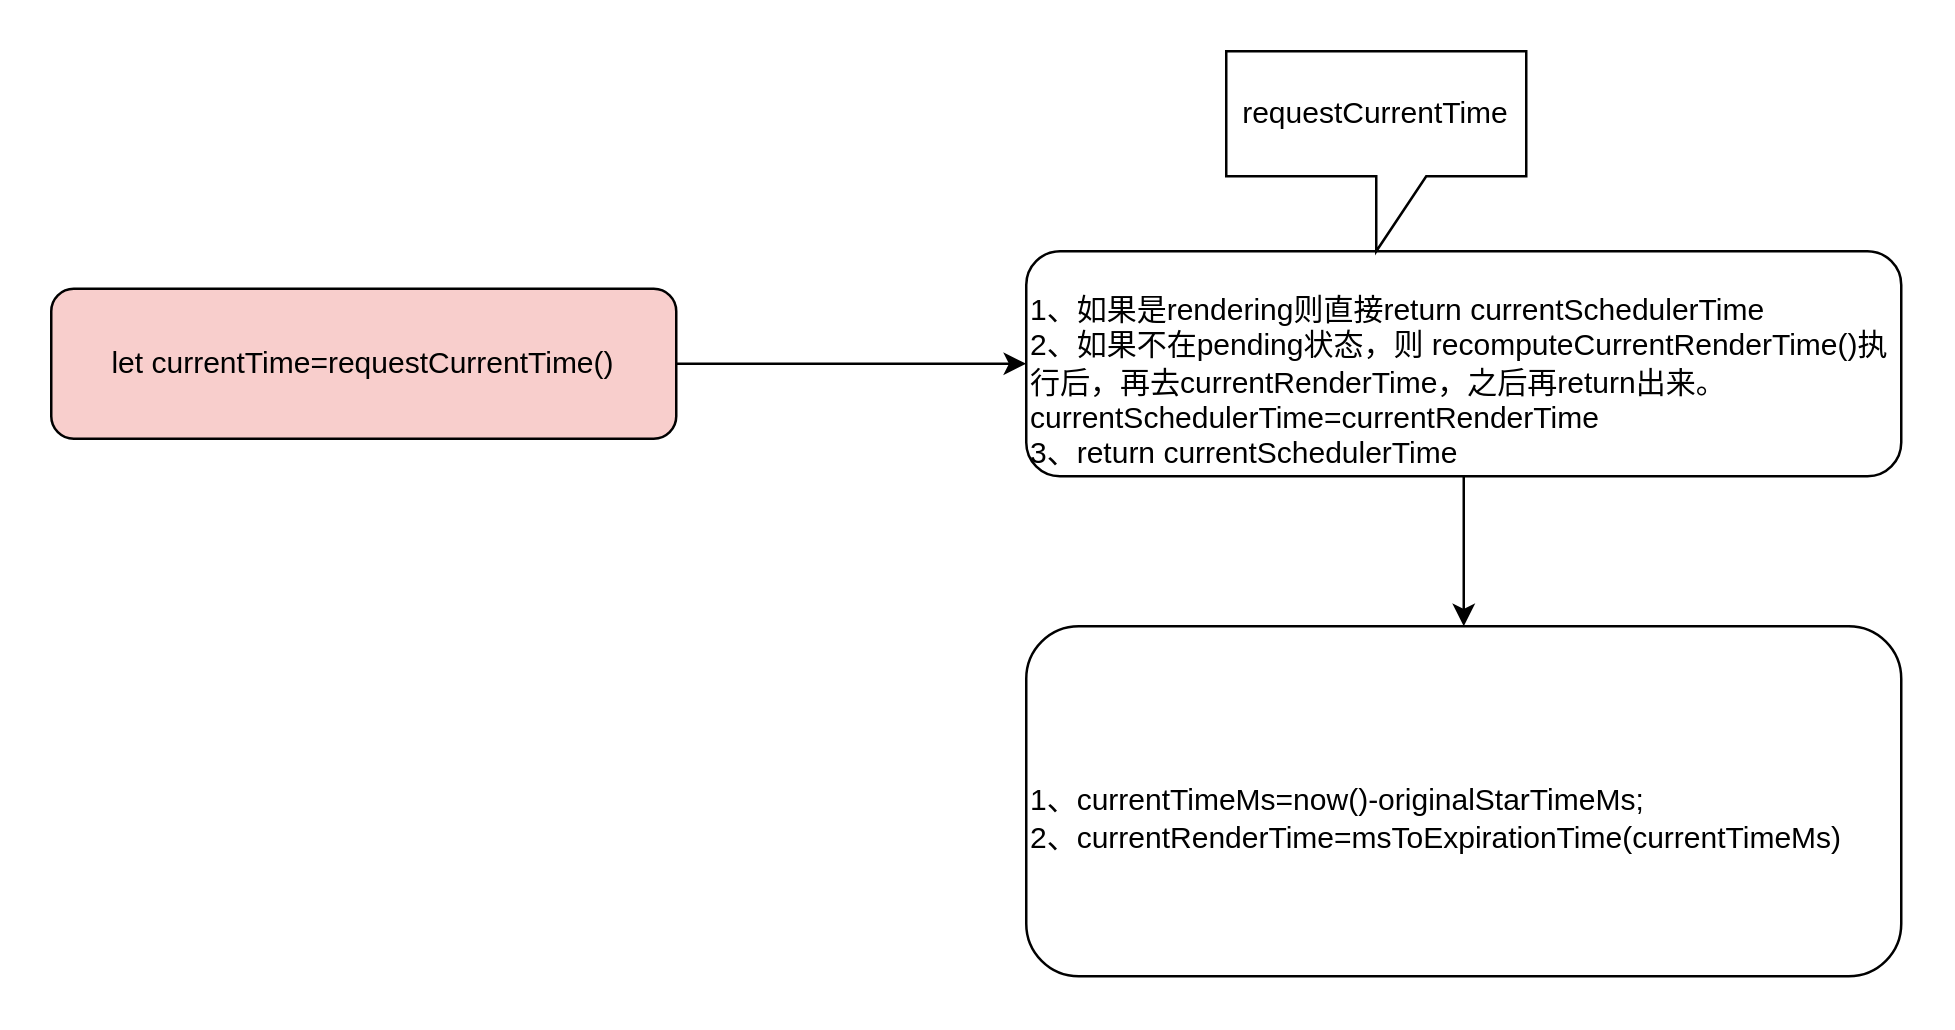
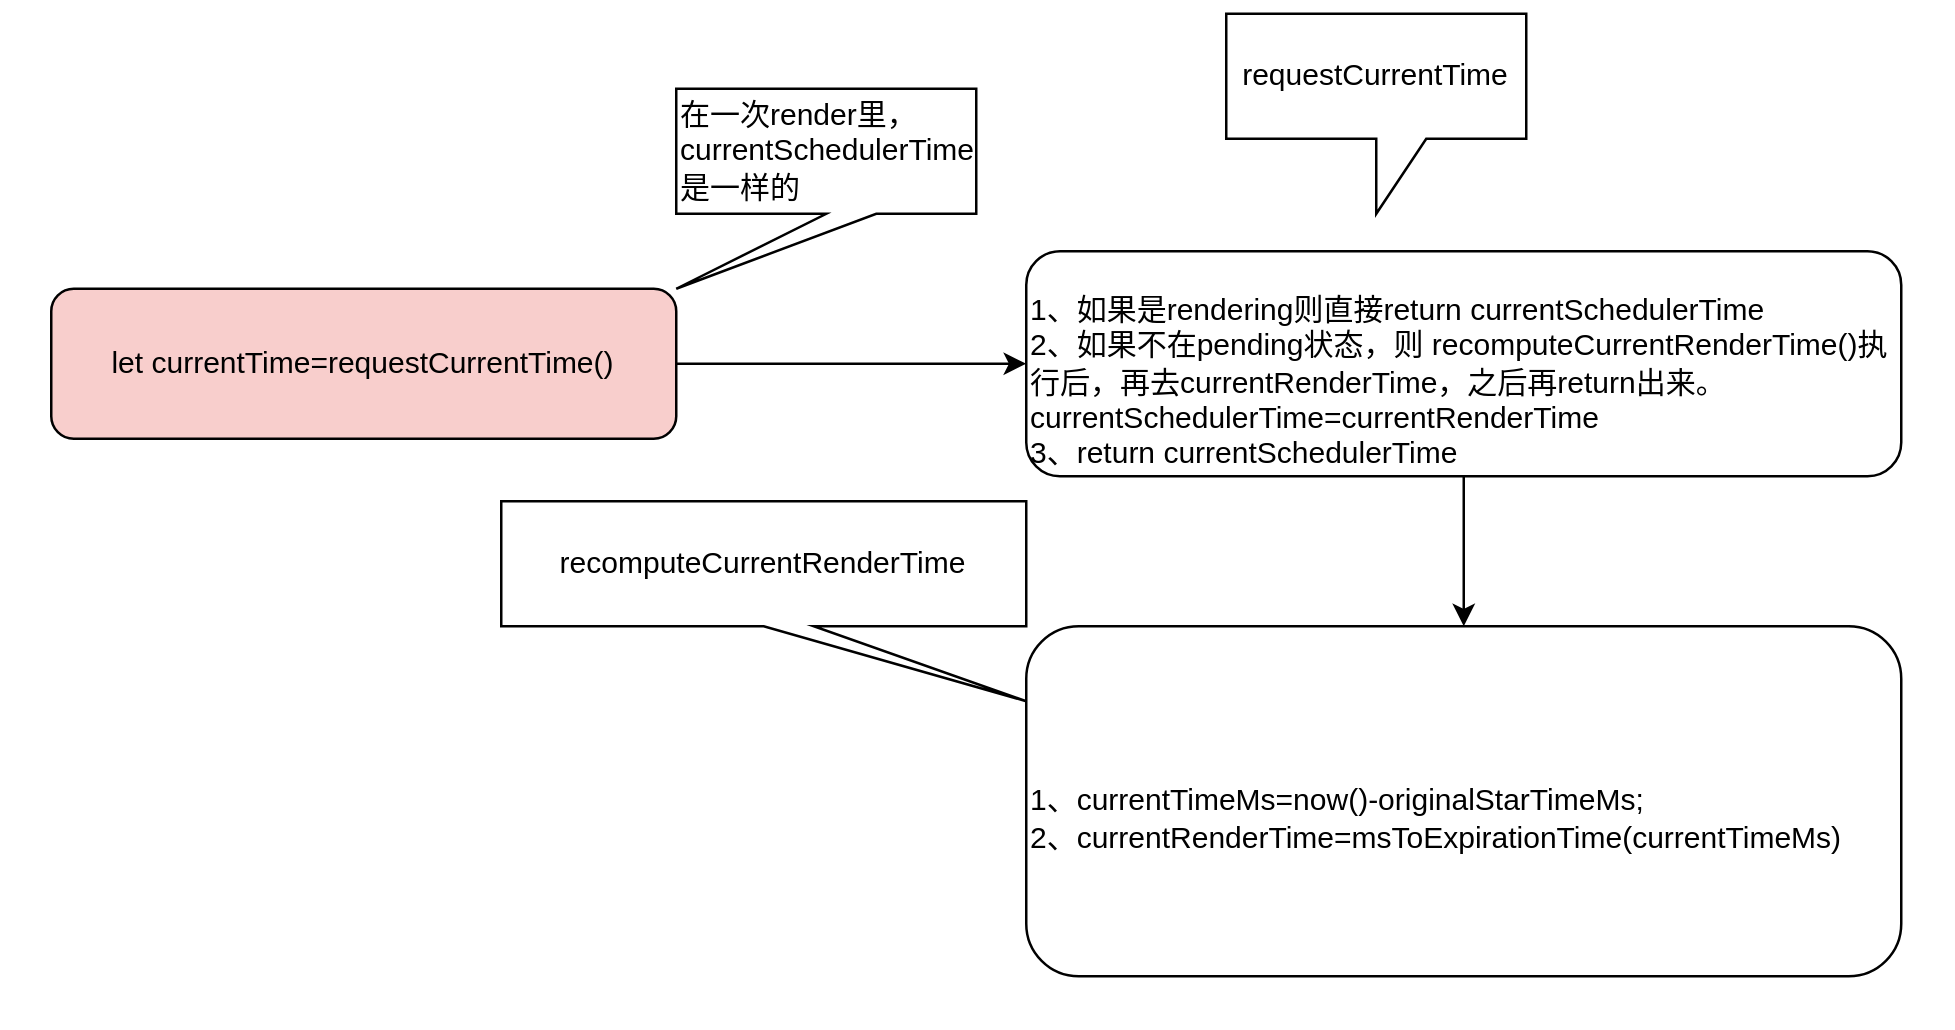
node "requestCurrentTime": moved (1376, 151) -> (1376, 114)
node "在一次render里，currentSchedulerTime是一样的": added
node "recomputeCurrentRenderTime": added
